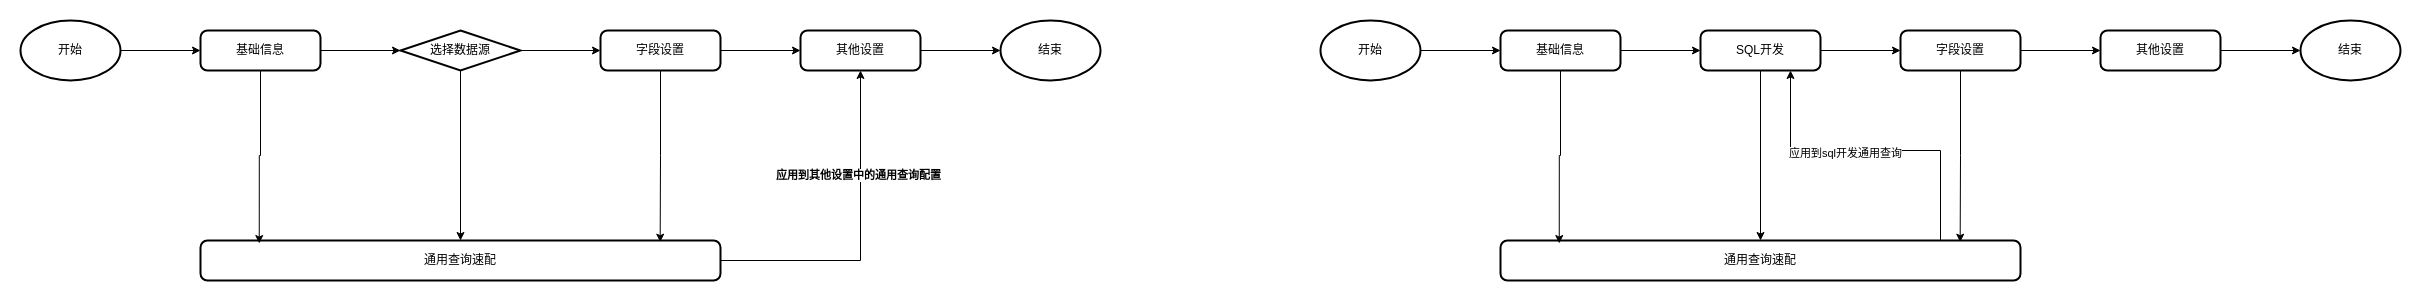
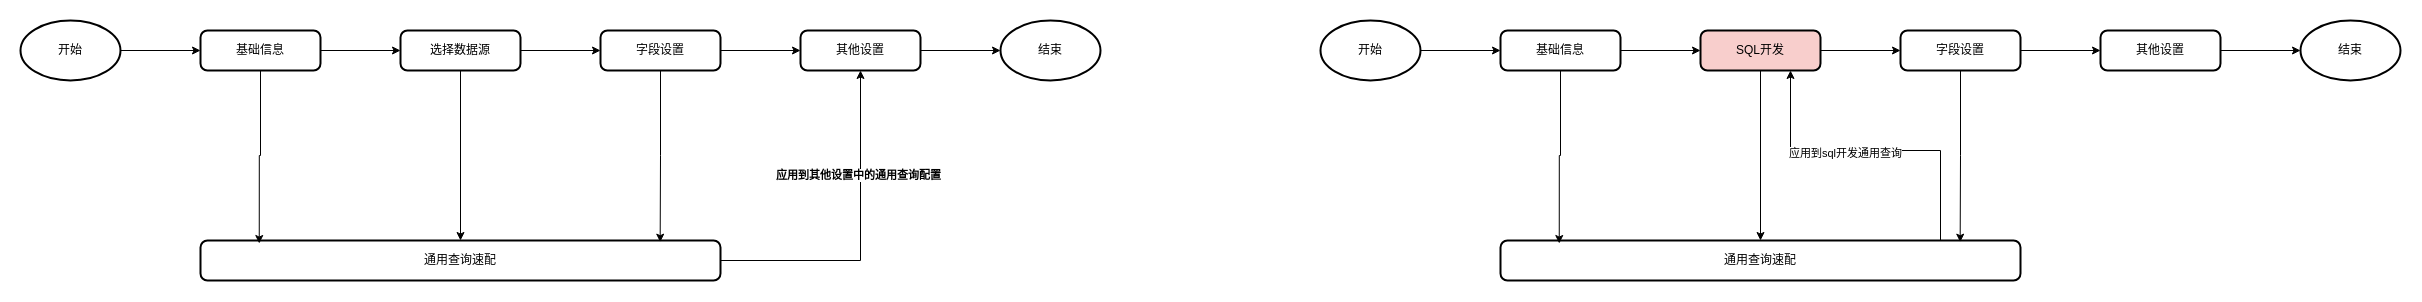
node "选择数据源": shape diamond -> rounded rectangle
node "SQL开发": fillcolor #ffffff -> #f8cecc
